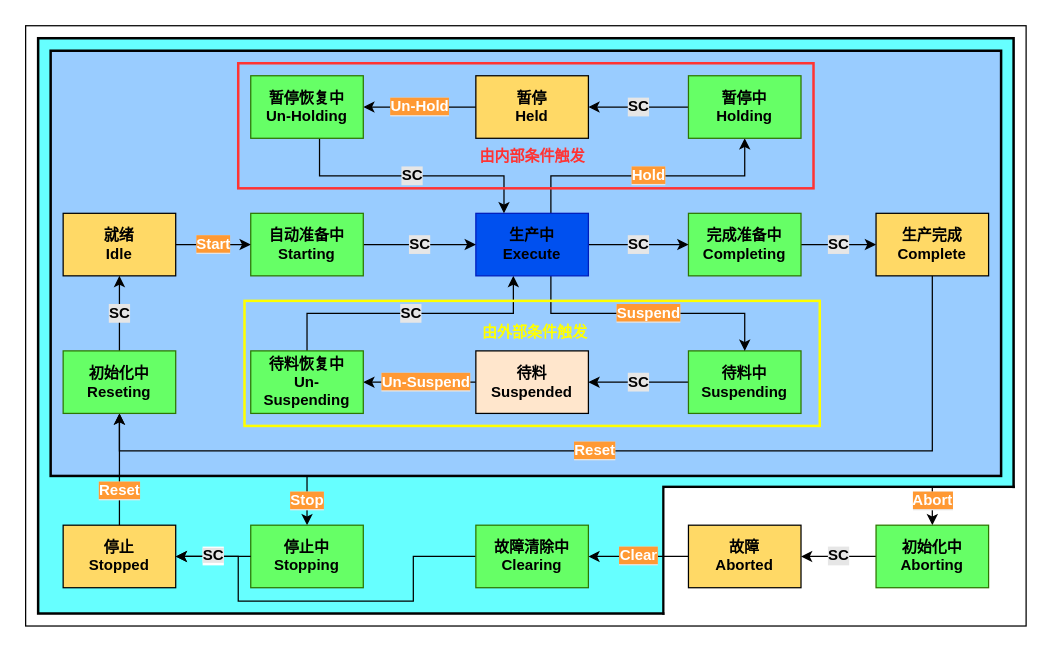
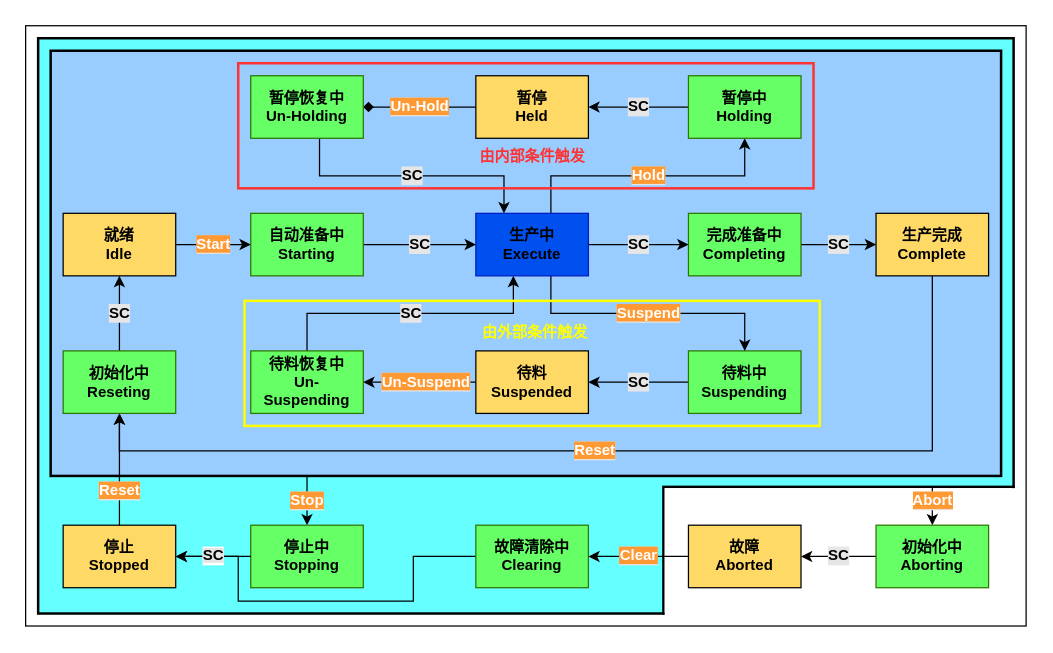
edge "暂停 Held" -> "暂停恢复中 Un-Holding": arrowhead classic -> diamond
node "待料 Suspended": fillcolor #ffe6cc -> #ffd966
